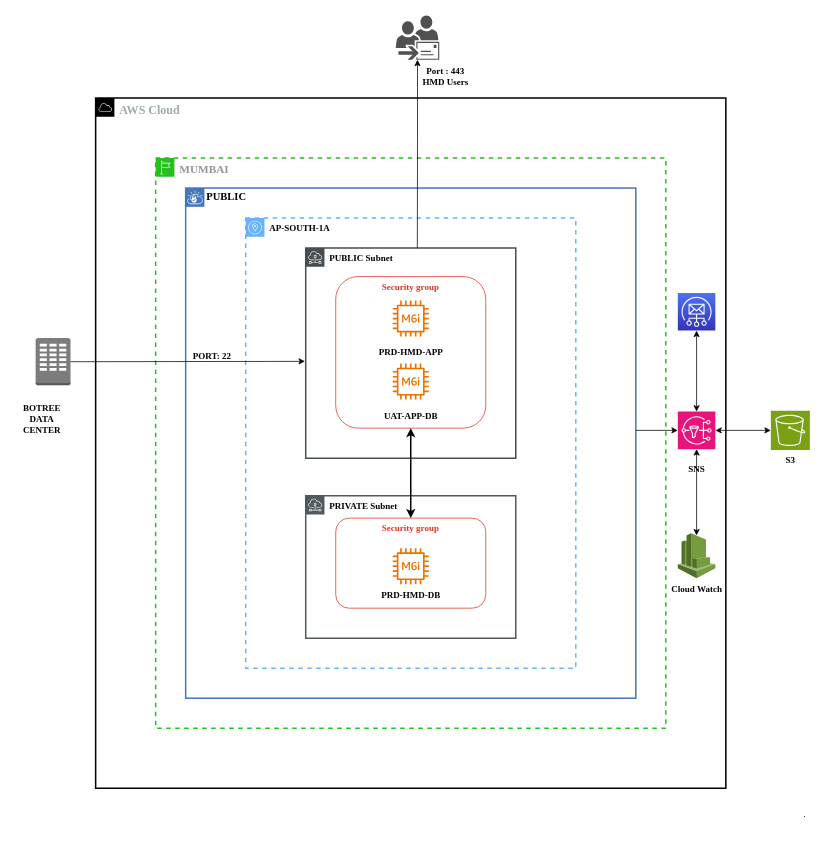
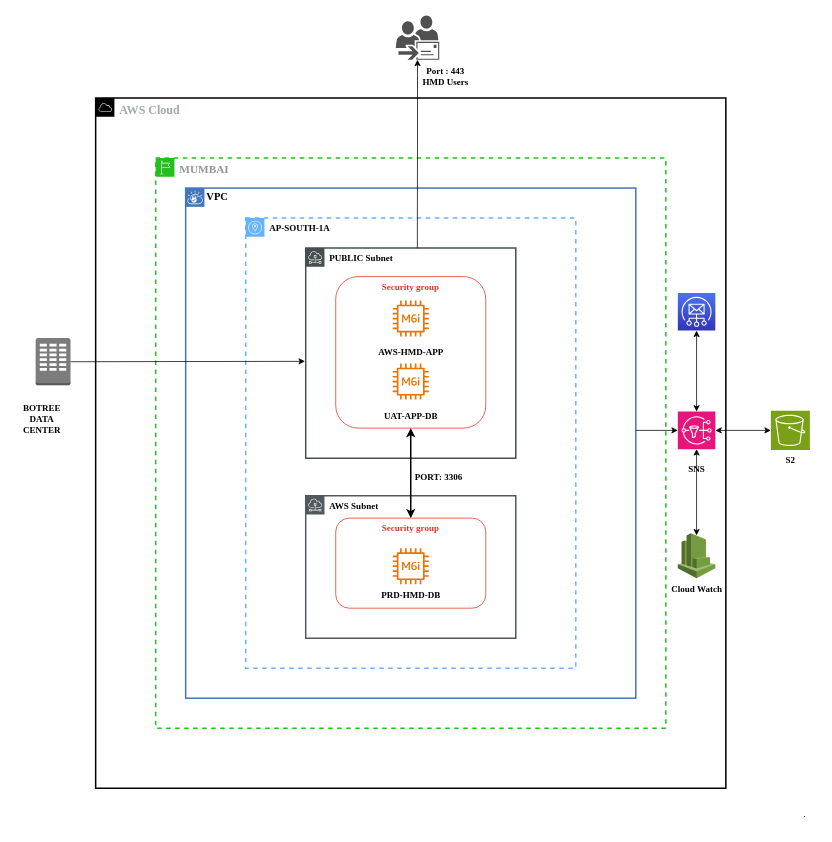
node "PUBLIC": label "PUBLIC" -> "VPC"
node "PRD-HMD-APP": label "PRD-HMD-APP" -> "AWS-HMD-APP"
node "PORT: 22": removed
node "S3": label "S3" -> "S2"
node "PORT: 3306": added
node "PRIVATE Subnet": label "PRIVATE Subnet" -> "AWS Subnet"
